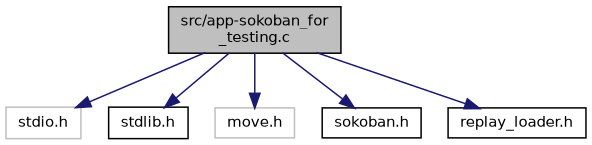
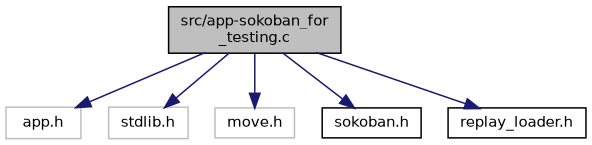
node "stdio.h": label "stdio.h" -> "app.h"
node "stdlib.h": color black -> grey75
